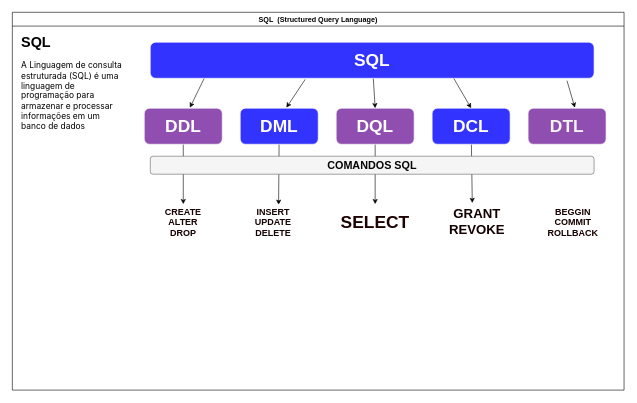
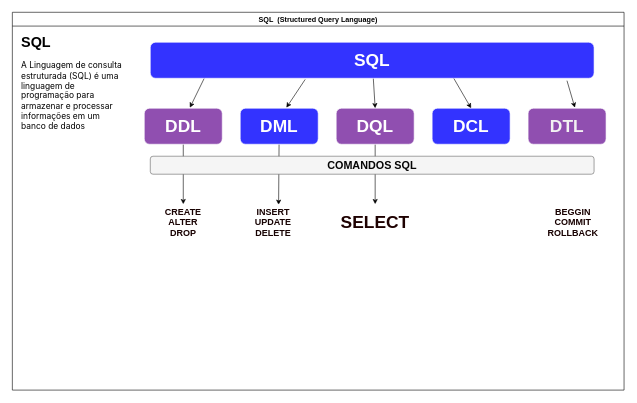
edge "DCL" -> "GRANT REVOKE": removed
node "GRANT REVOKE": removed
